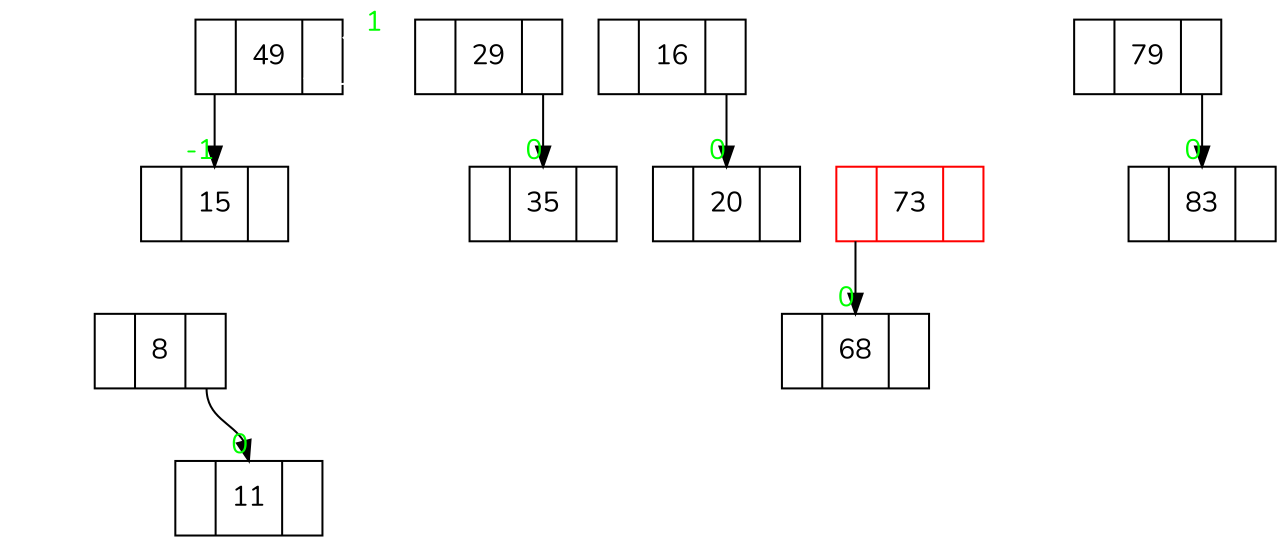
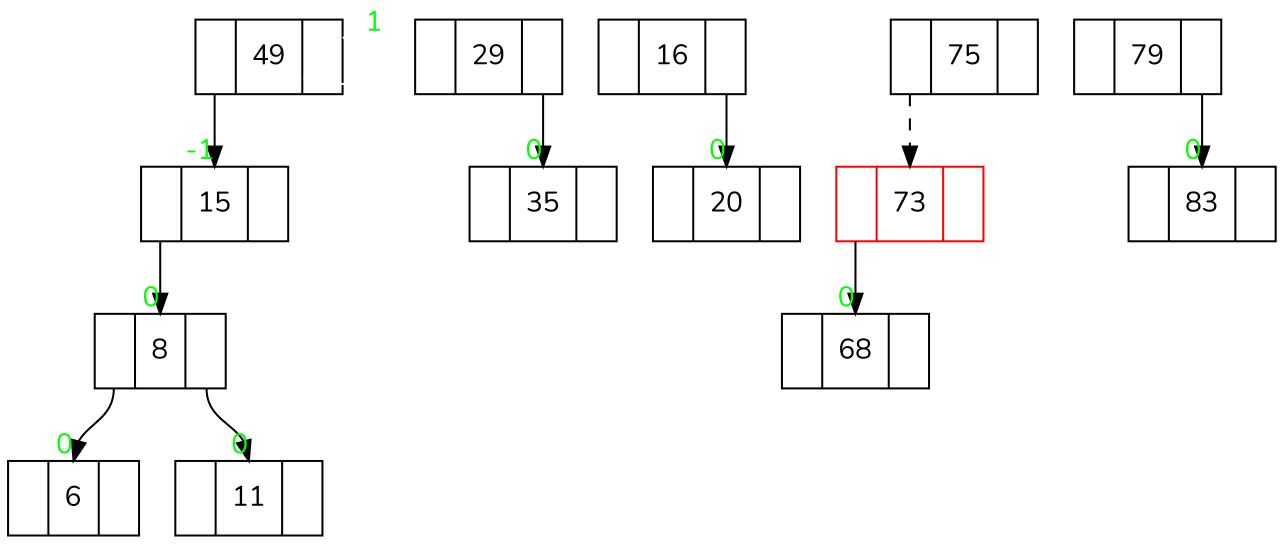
node "75": added
edge "15" -> "8": added
node "6": added
